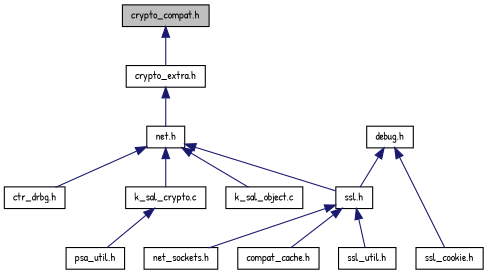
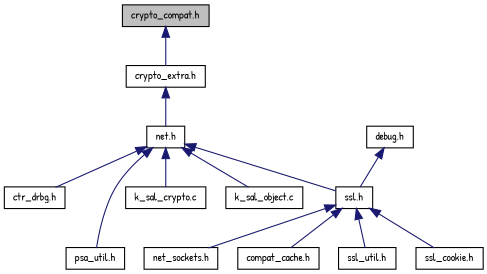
edge "ssl_cookie.h" -> "debug.h": now "ssl_cookie.h" -> "ssl.h"
edge "psa_util.h" -> "k_sal_crypto.c": now "psa_util.h" -> "net.h"
